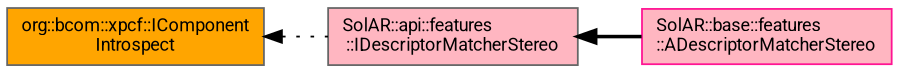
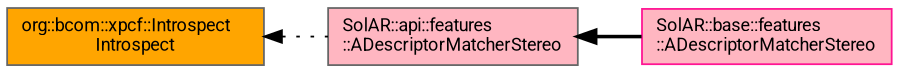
node "org::bcom::xpcf::IComponent Introspect": label "org::bcom::xpcf::IComponent Introspect" -> "org::bcom::xpcf::Introspect Introspect"
node "SolAR::api::features ::IDescriptorMatcherStereo": label "SolAR::api::features ::IDescriptorMatcherStereo" -> "SolAR::api::features ::ADescriptorMatcherStereo"
